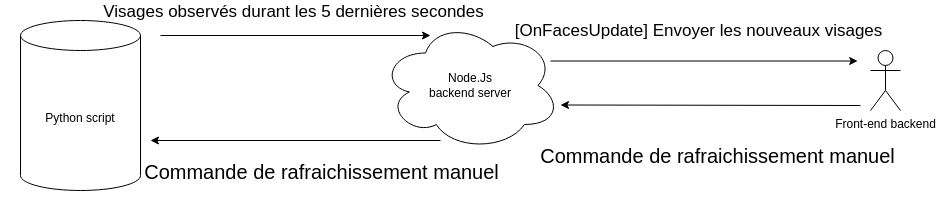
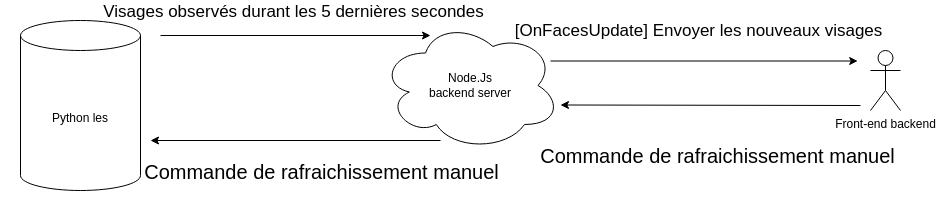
node "Python script": label "Python script" -> "Python les"
